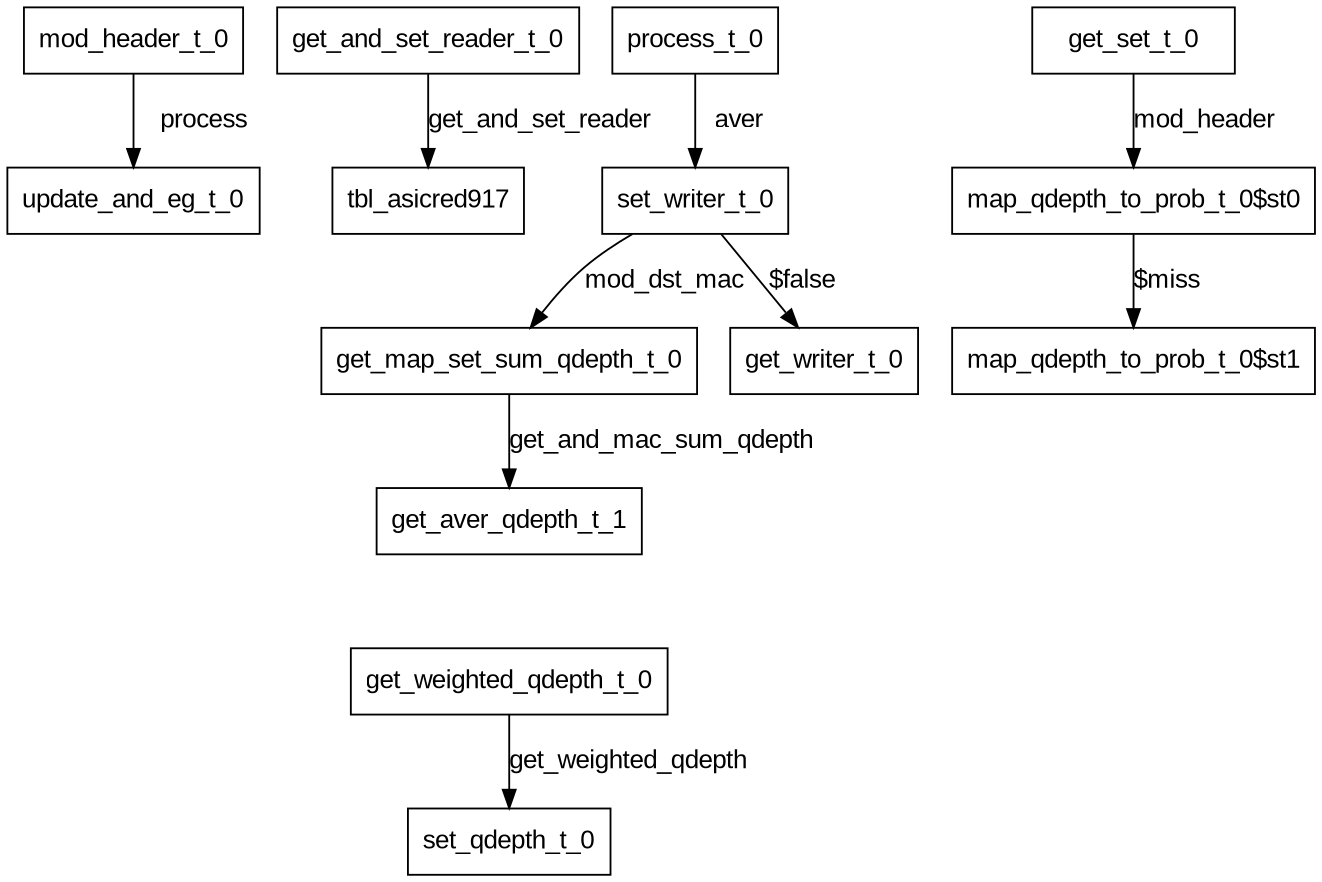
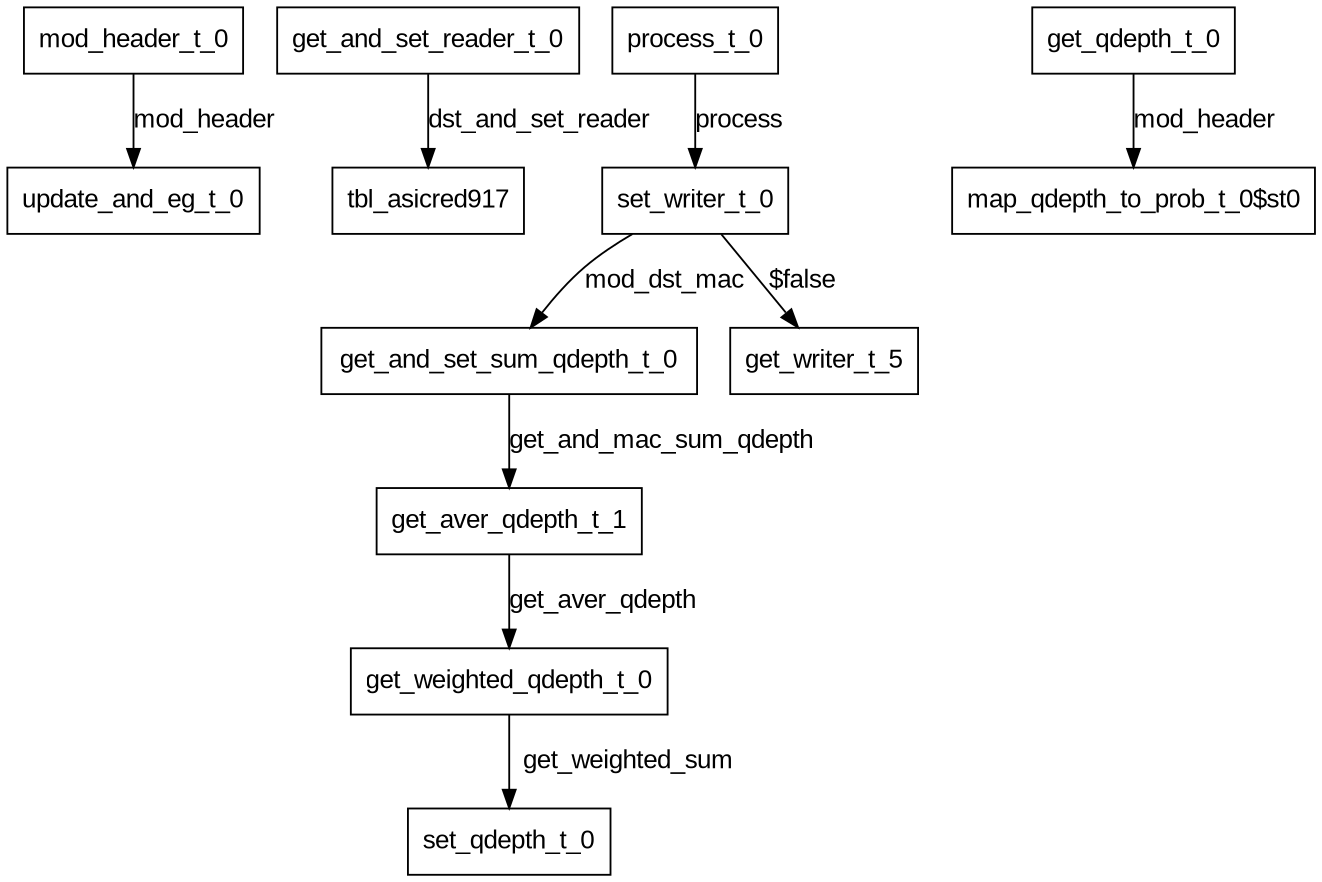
node "get_set_t_0": label "get_set_t_0" -> "get_qdepth_t_0"
edge "mod_header_t_0" -> "update_and_eg_t_0": label "process" -> "mod_header"
edge "get_and_set_reader_t_0" -> "tbl_asicred917": label "get_and_set_reader" -> "dst_and_set_reader"
edge "process_t_0" -> "set_writer_t_0": label "aver" -> "process"
node "get_map_set_sum_qdepth_t_0": label "get_map_set_sum_qdepth_t_0" -> "get_and_set_sum_qdepth_t_0"
node "get_writer_t_0": label "get_writer_t_0" -> "get_writer_t_5"
node "map_qdepth_to_prob_t_0$st1": removed
edge "get_aver_qdepth_t_1" -> "get_weighted_qdepth_t_0": added, label "get_aver_qdepth"
edge "get_weighted_qdepth_t_0" -> "set_qdepth_t_0": label "get_weighted_qdepth" -> "get_weighted_sum"
